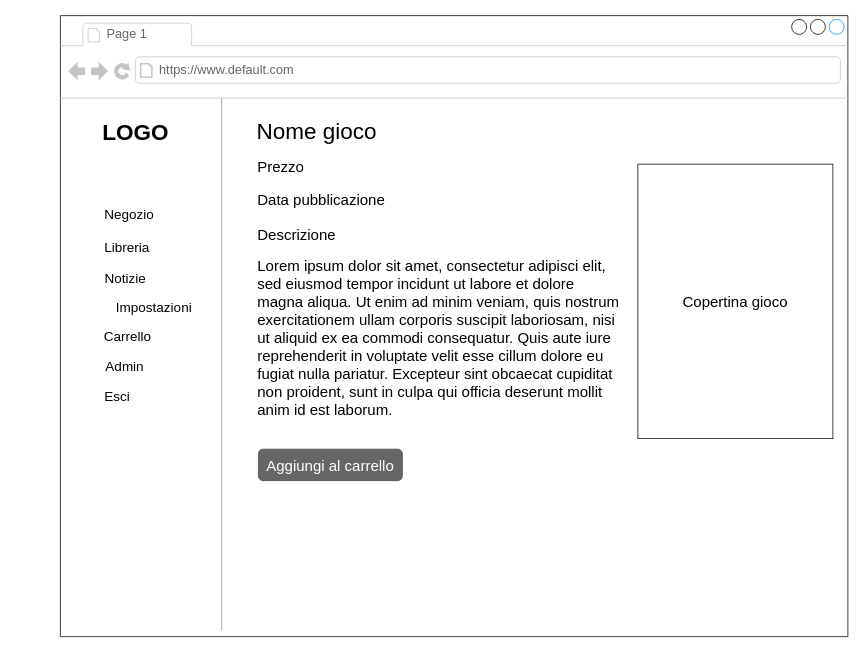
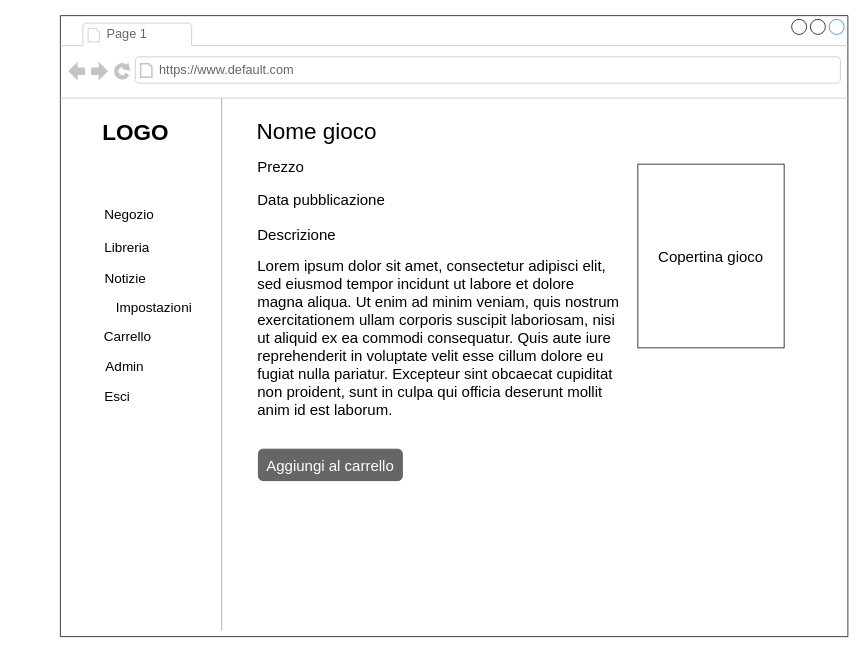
node "Copertina gioco": size 195x275 -> 146x184
